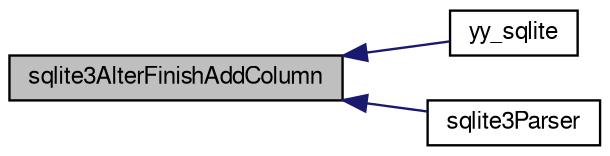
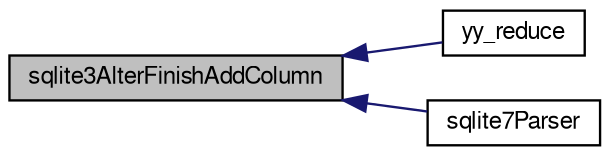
node "yy_sqlite": label "yy_sqlite" -> "yy_reduce"
node "sqlite3Parser": label "sqlite3Parser" -> "sqlite7Parser"
